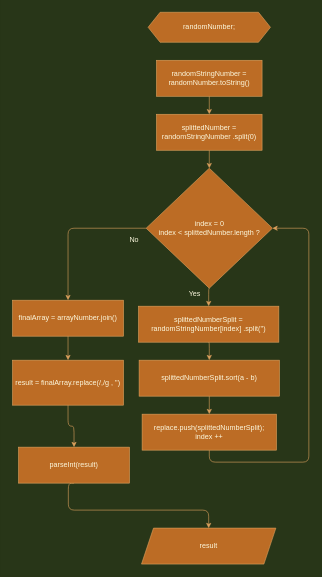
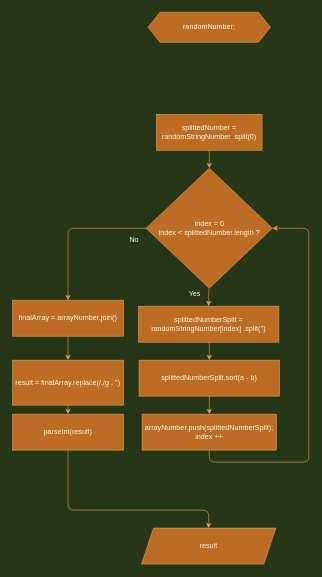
node "randomStringNumber = randomNumber.toString()": removed
edge "randomStringNumber = randomNumber.toString()" -> "splittedNumber = randomStringNumber .split(0)": removed
node "replace.push(splittedNumberSplit); index ++": label "replace.push(splittedNumberSplit); index ++" -> "arrayNumber.push(splittedNumberSplit); index ++"
node "parseInt(result)": moved (74, 465) -> (68, 432)
